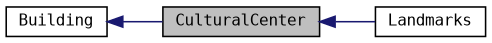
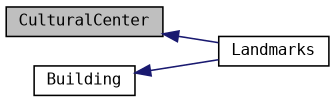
edge "CulturalCenter" -> "Building": now "Landmarks" -> "Building"
